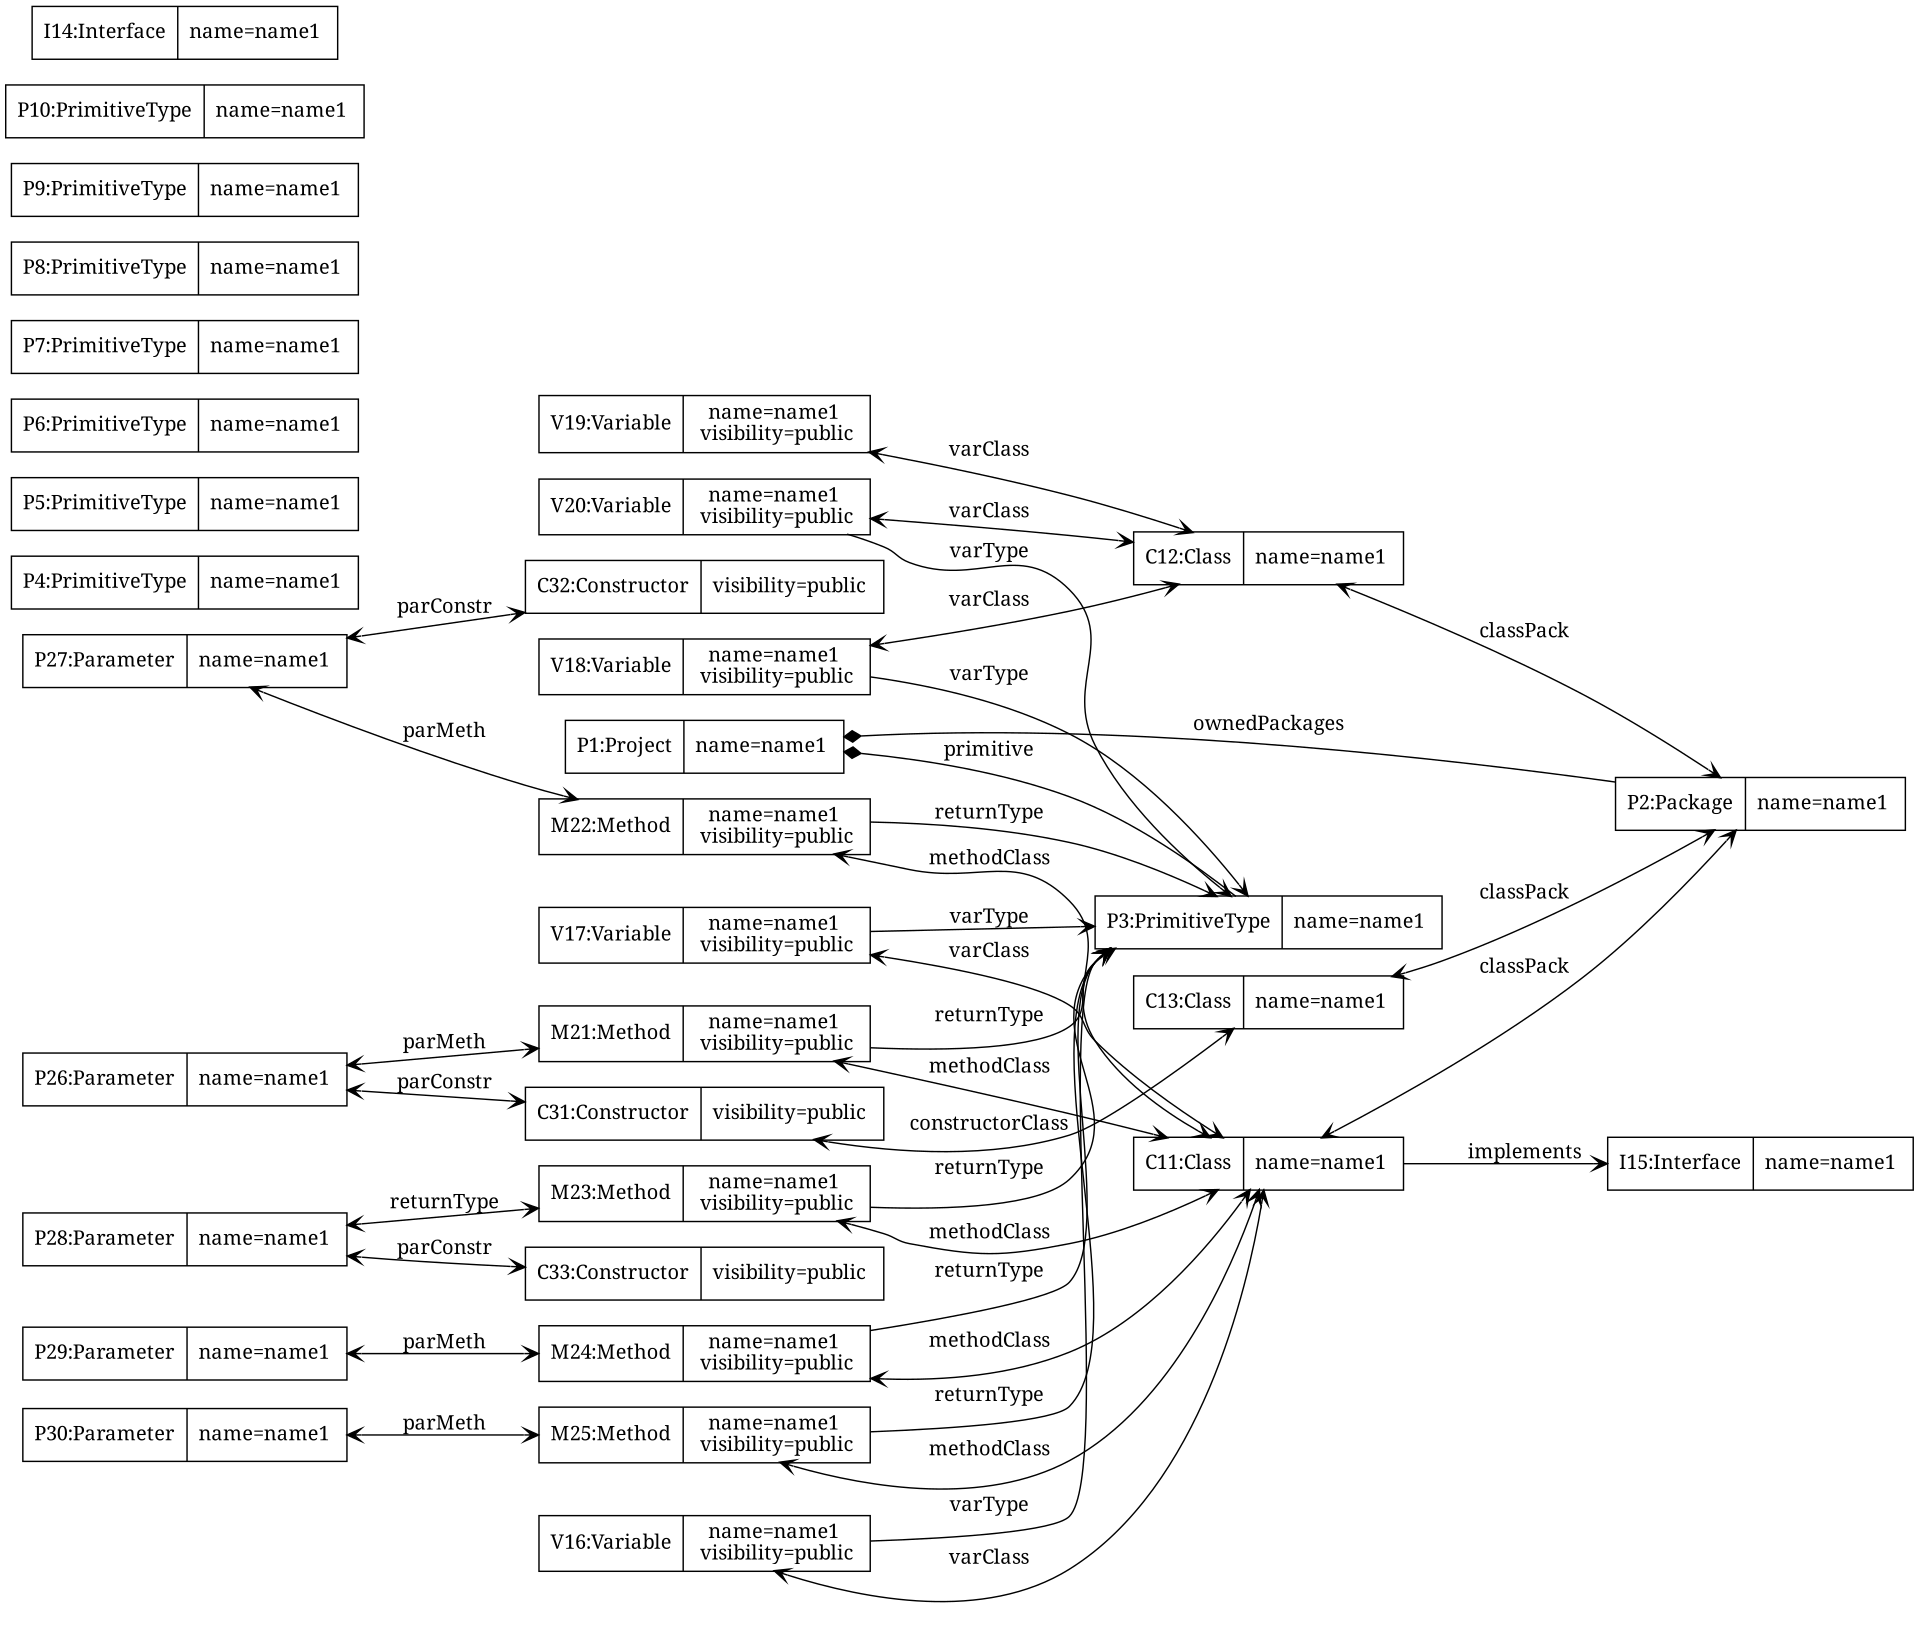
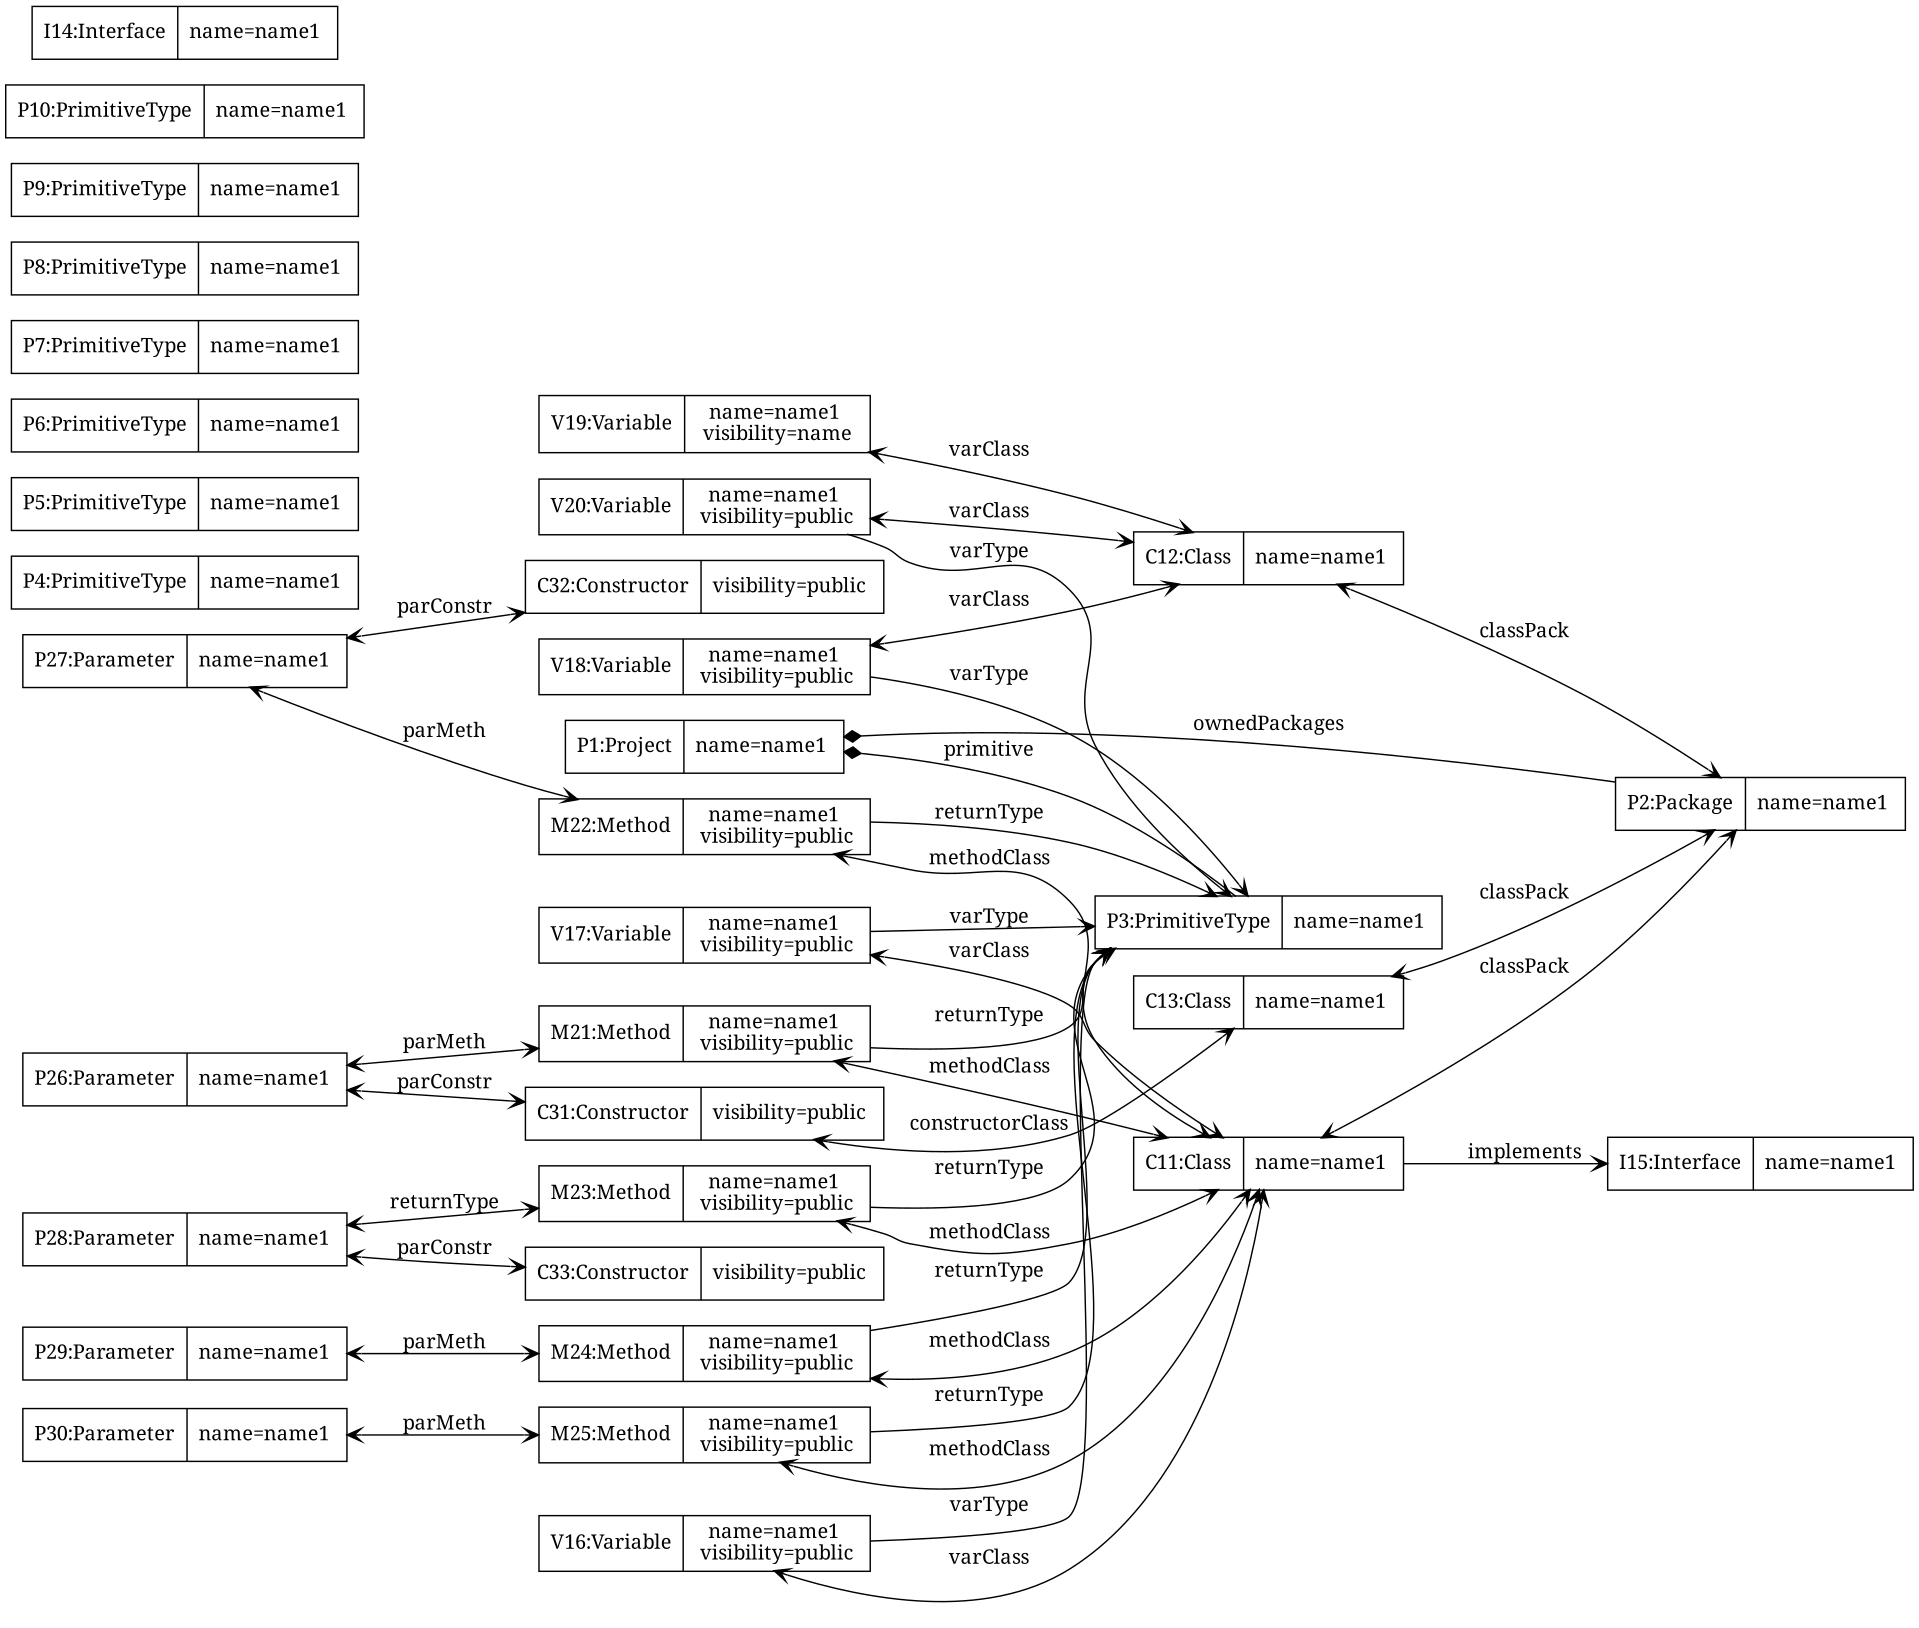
node "V19:Variable": text "visibility=public" -> "visibility=name"
